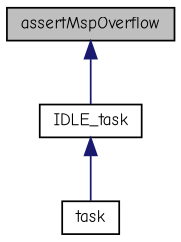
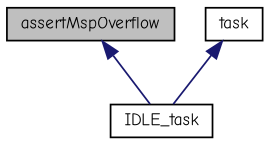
edge "task" -> "IDLE_task": reversed
